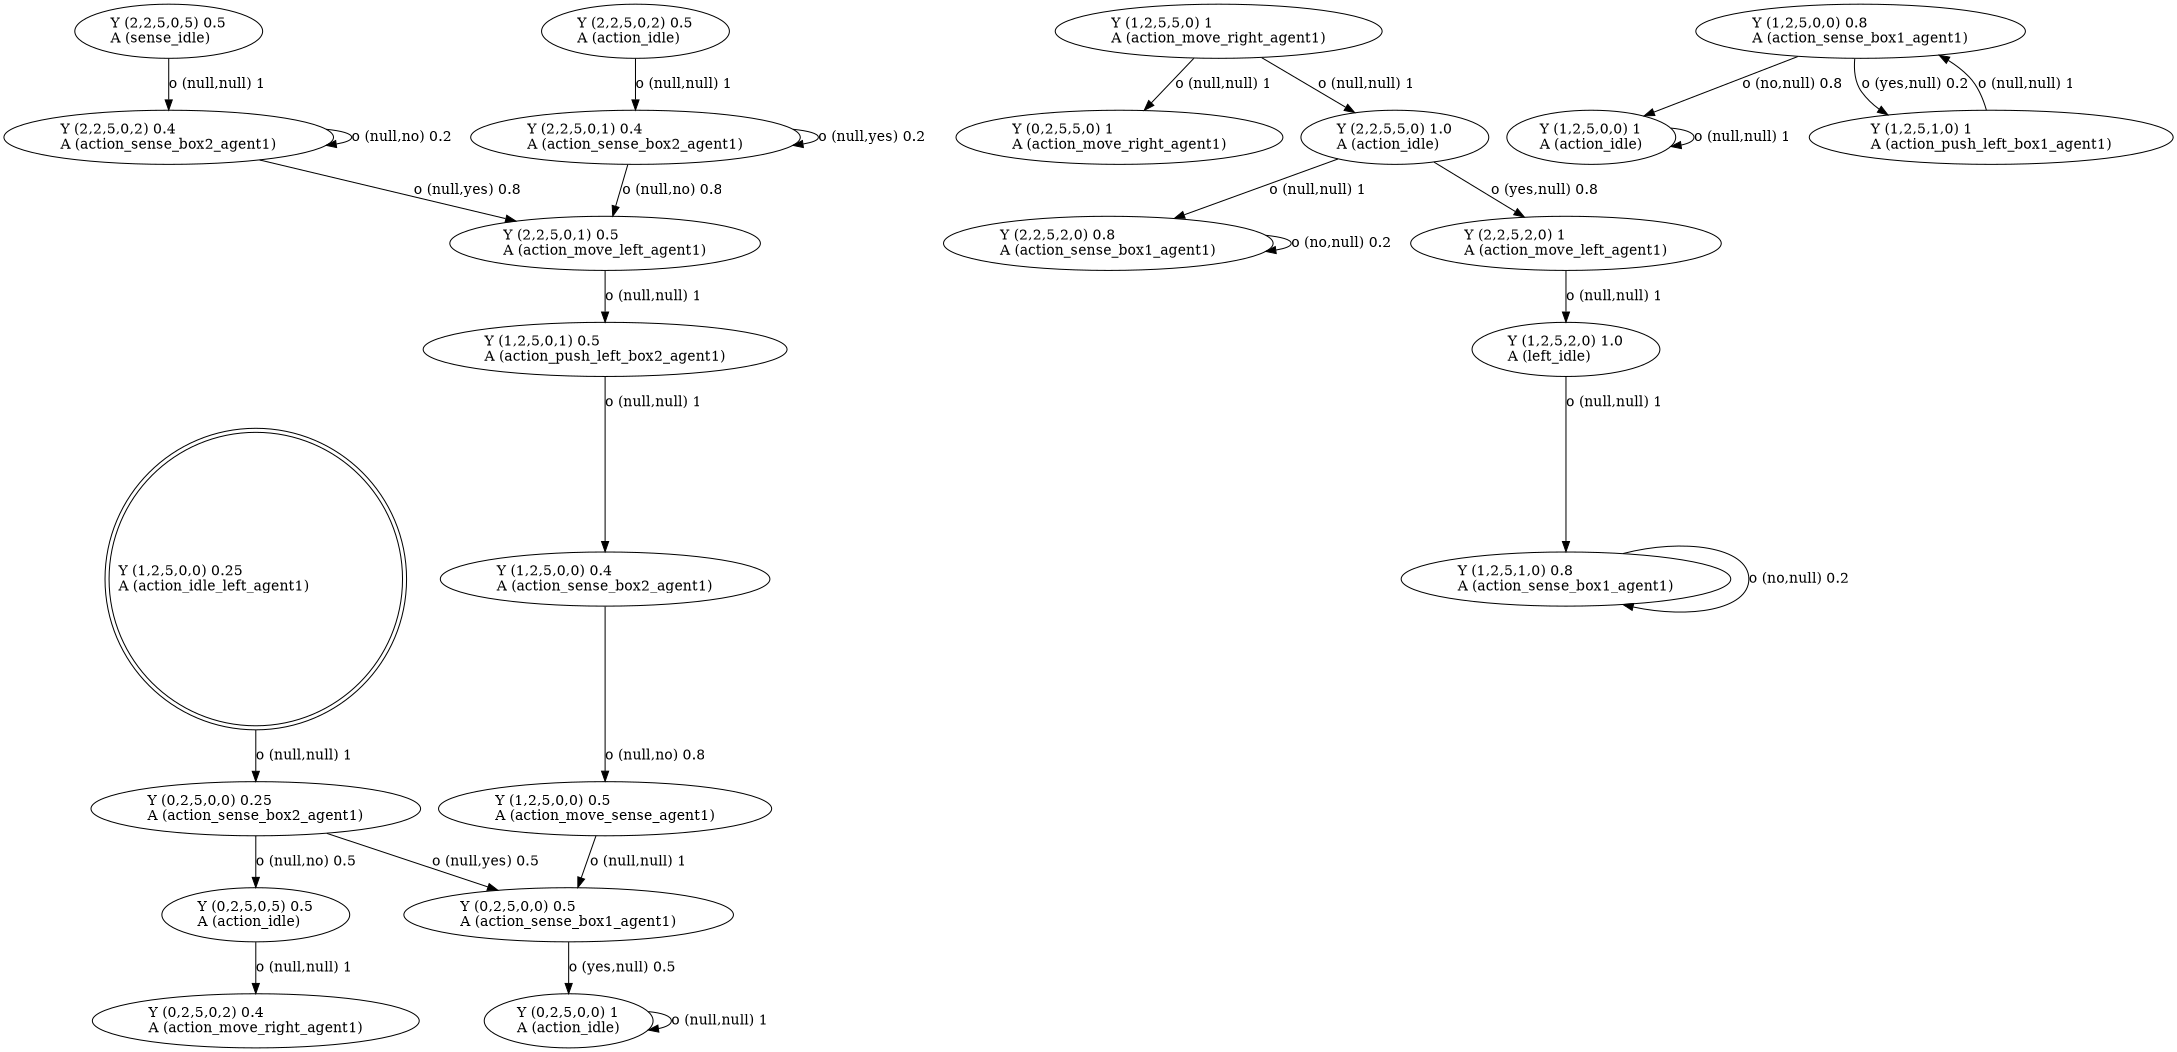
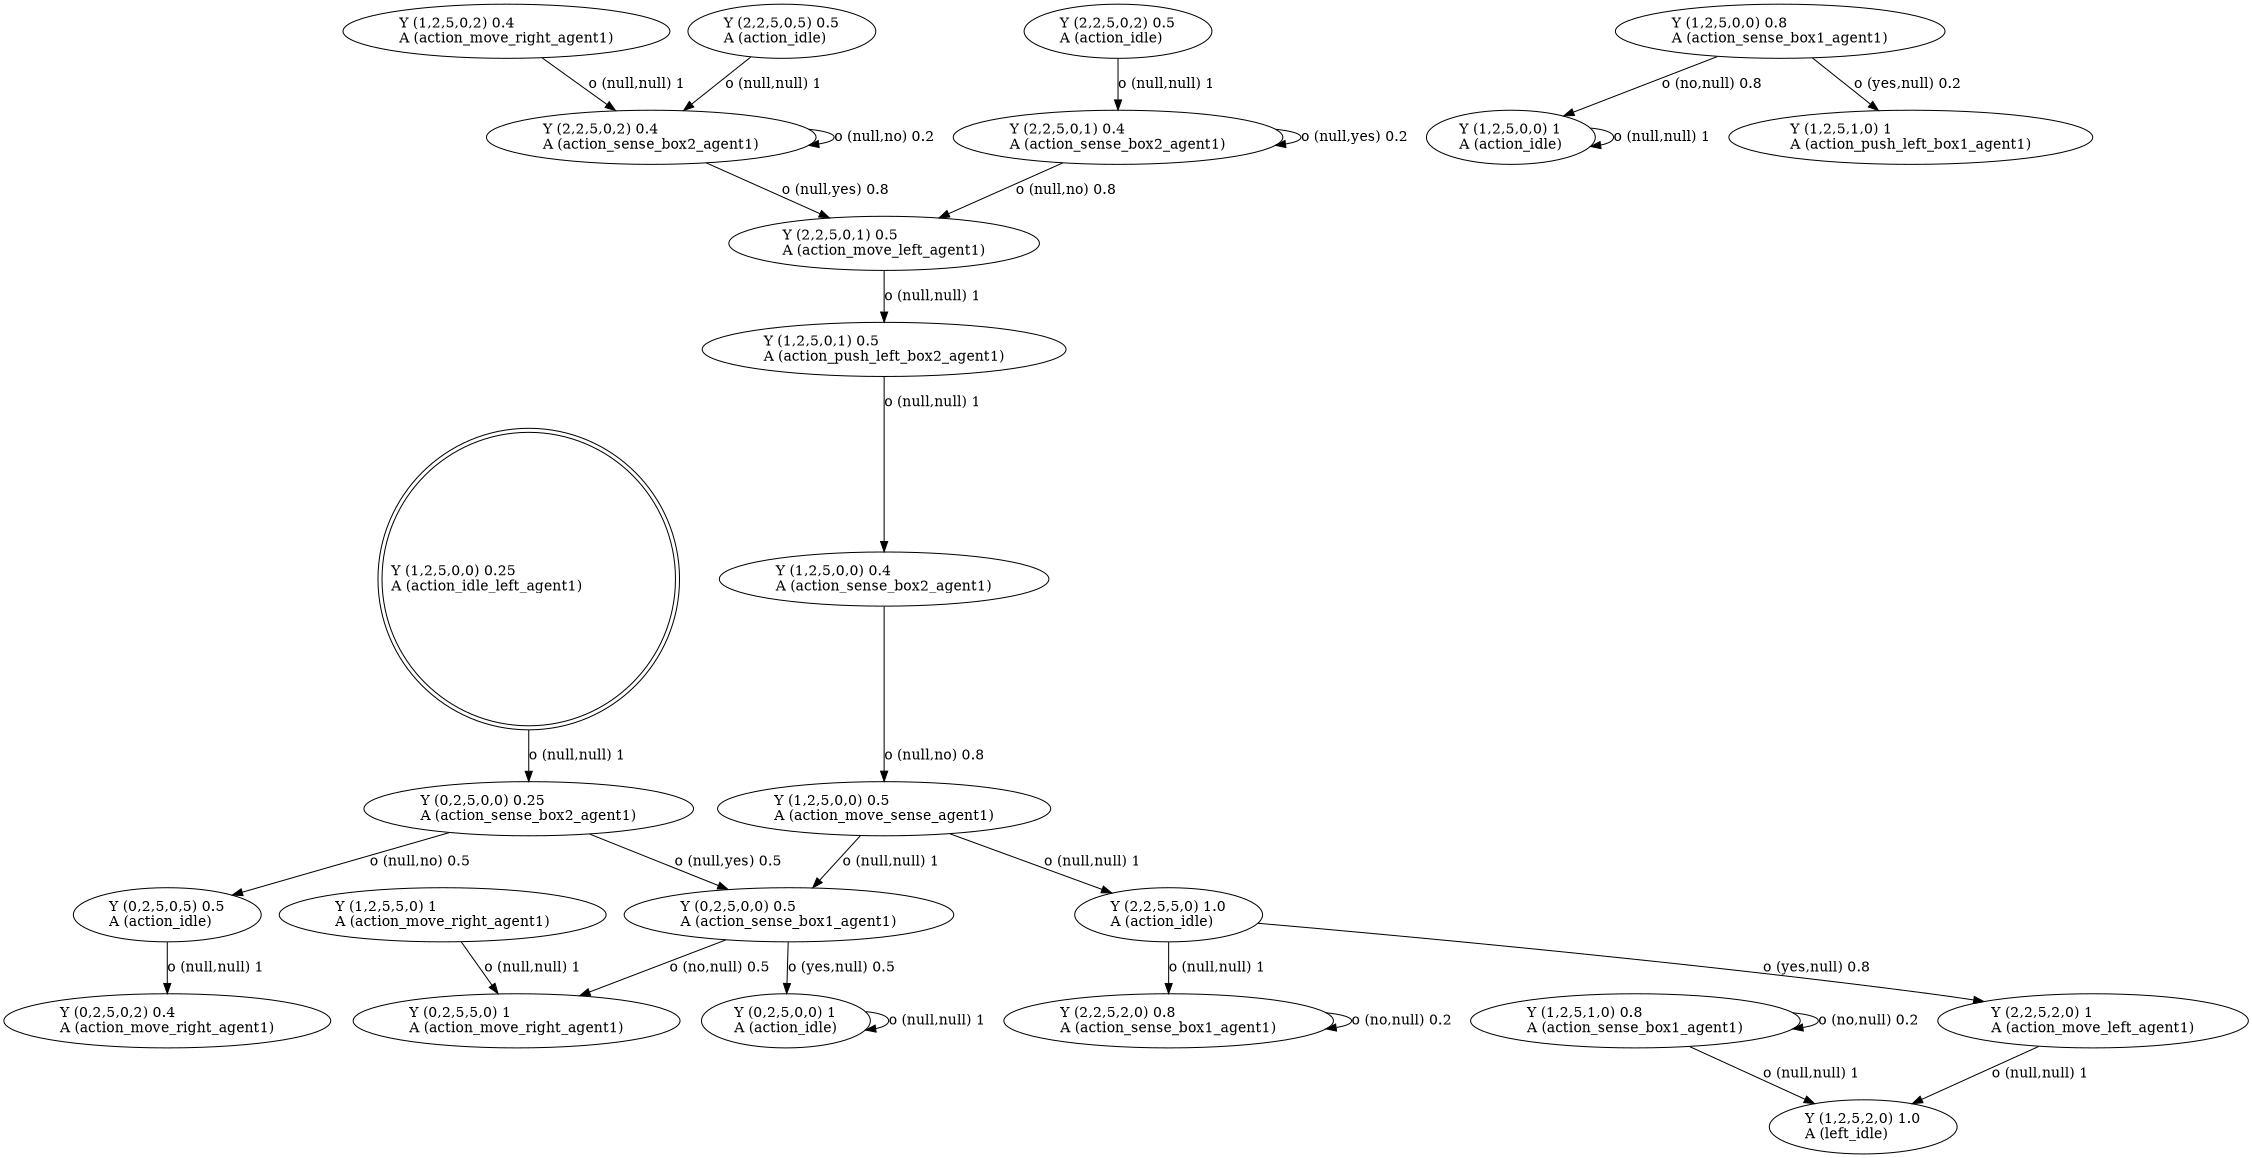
node "Y (2,2,5,0,5) 0.5 A (sense_idle)": label "Y (2,2,5,0,5) 0.5 A (sense_idle)" -> "Y (2,2,5,0,5) 0.5 A (action_idle)"
node "Y (1,2,5,0,2) 0.4 A (action_move_right_agent1)": added
edge "Y (1,2,5,1,0) 1 A (action_push_left_box1_agent1)" -> "Y (1,2,5,0,0) 0.8 A (action_sense_box1_agent1)": removed, label "o (null,null) 1"
edge "Y (1,2,5,5,0) 1 A (action_move_right_agent1)" -> "Y (2,2,5,5,0) 1.0 A (action_idle)": now "Y (1,2,5,0,0) 0.5 A (action_move_sense_agent1)" -> "Y (2,2,5,5,0) 1.0 A (action_idle)"
edge "Y (1,2,5,2,0) 1.0 A (left_idle)" -> "Y (1,2,5,1,0) 0.8 A (action_sense_box1_agent1)": reversed
edge "Y (0,2,5,0,0) 0.5 A (action_sense_box1_agent1)" -> "Y (0,2,5,5,0) 1 A (action_move_right_agent1)": added, label "o (no,null) 0.5"
